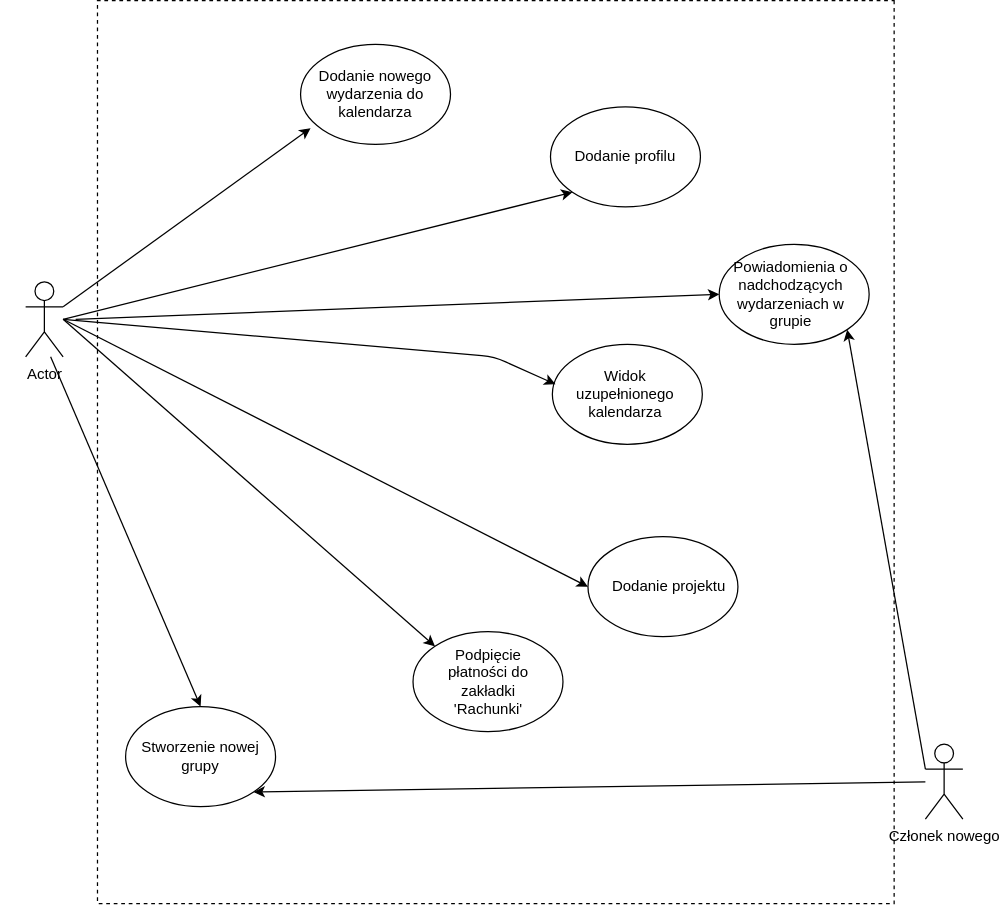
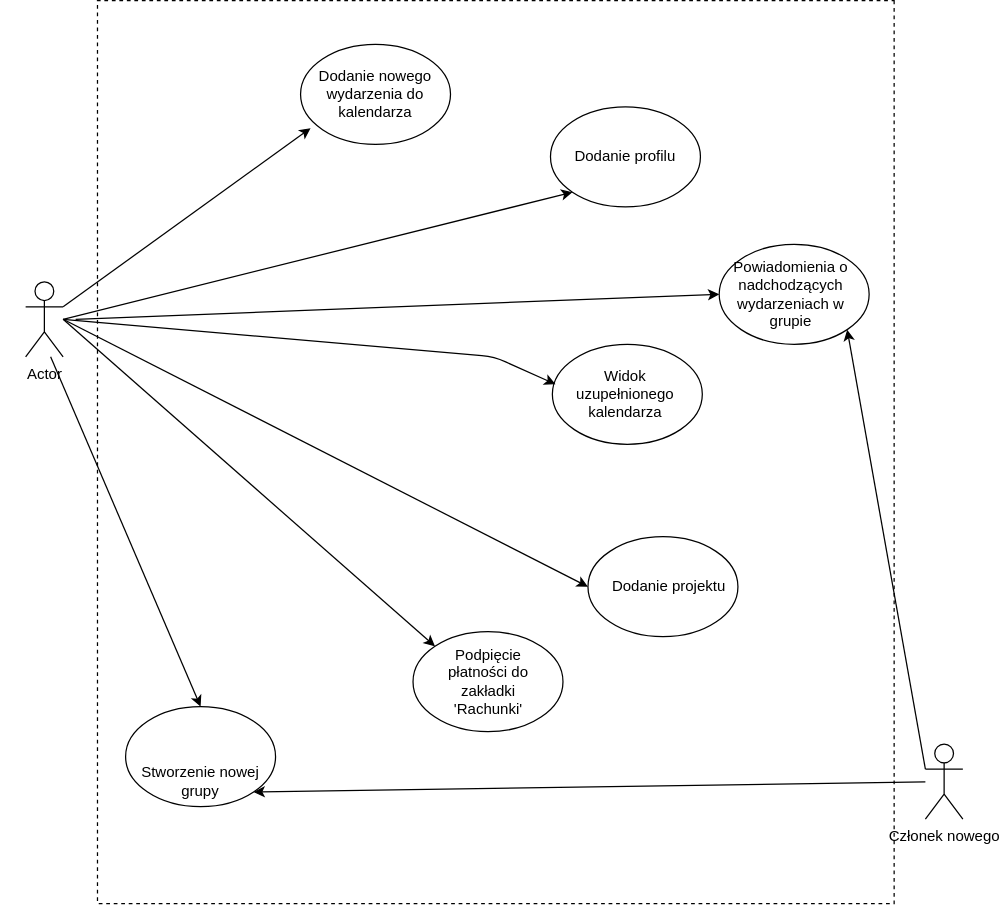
node "Stworzenie nowej grupy": moved (201, 757) -> (201, 782)
